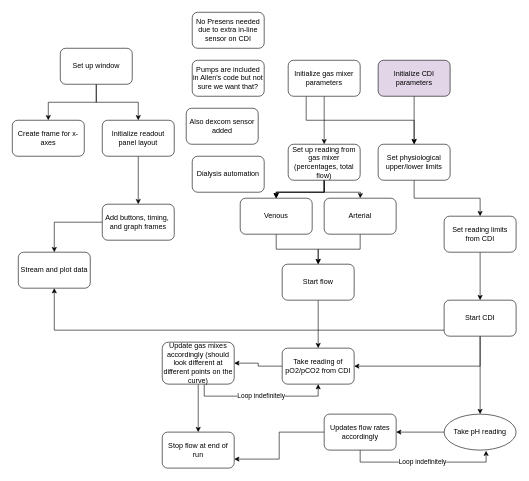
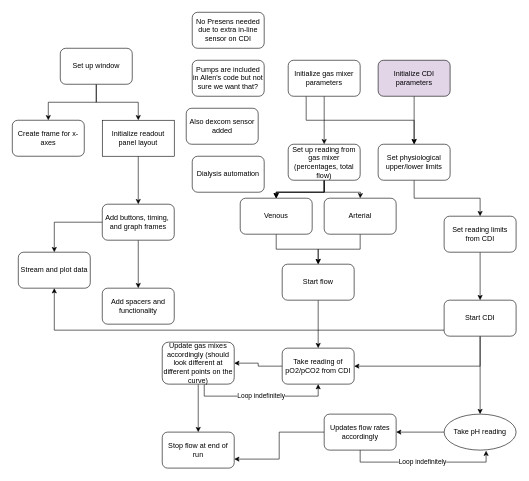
node "Initialize readout panel layout": shape rounded rectangle -> rectangle
edge "Add buttons, timing, and graph frames" -> "Add spacers and functionality": added
node "Add spacers and functionality": added
